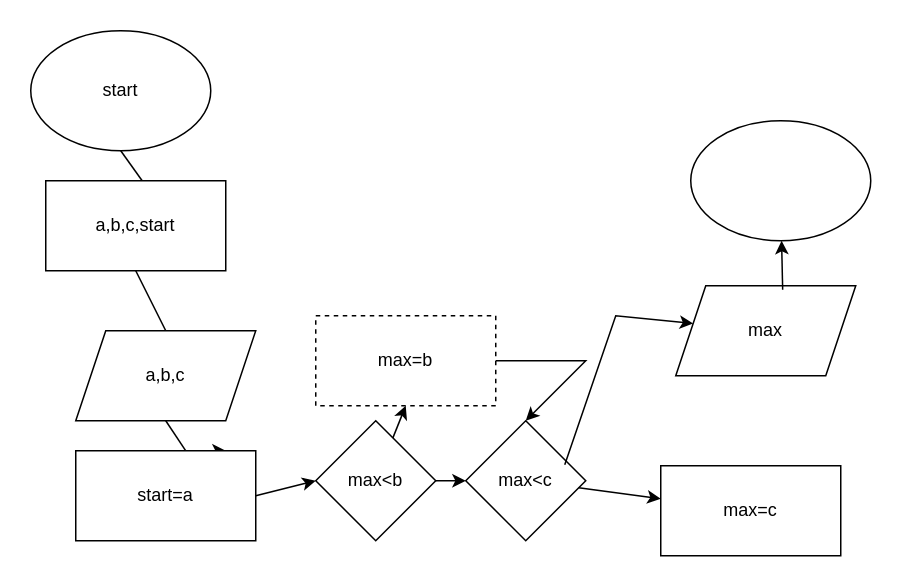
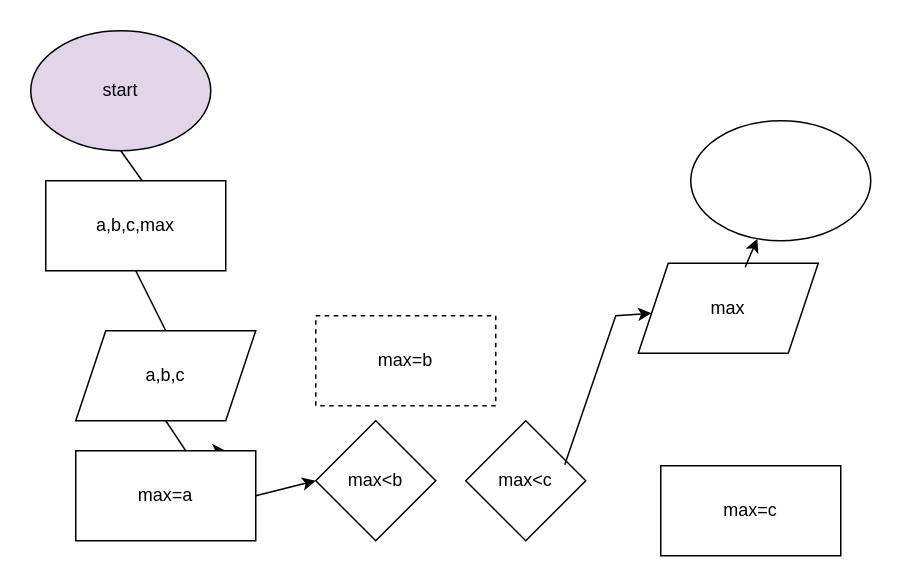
node "start": fillcolor #ffffff -> #e1d5e7
node "a,b,c,start": label "a,b,c,start" -> "a,b,c,max"
node "max": moved (766, 331) -> (728, 308)
edge "max=b" -> "max<c": removed
edge "max<b" -> "max=b": removed
edge "max<b" -> "max<c": removed
edge "max<c" -> "max=c": removed
node "start=a": label "start=a" -> "max=a"
